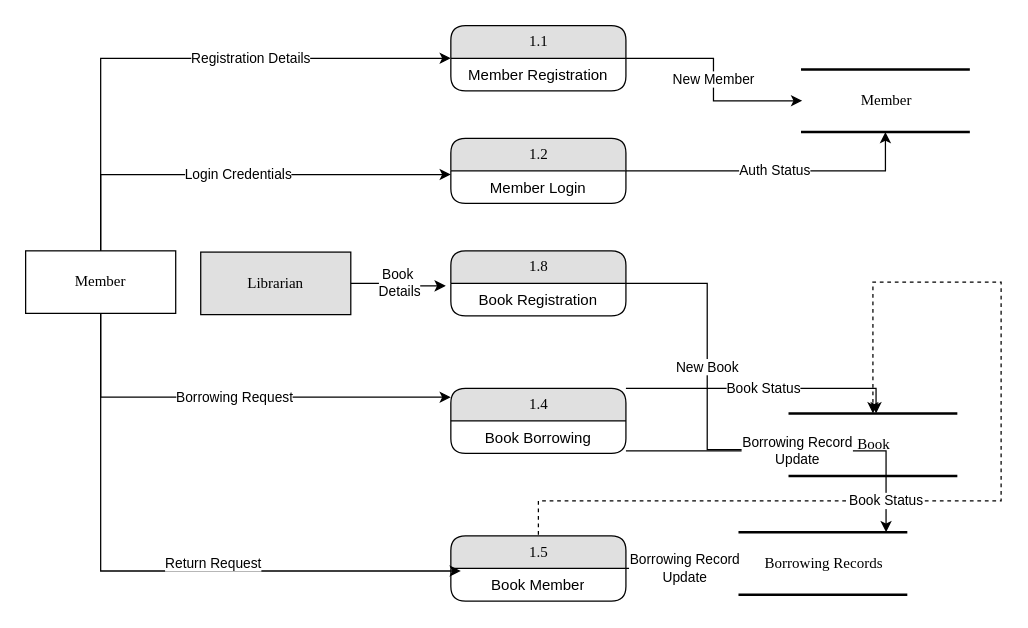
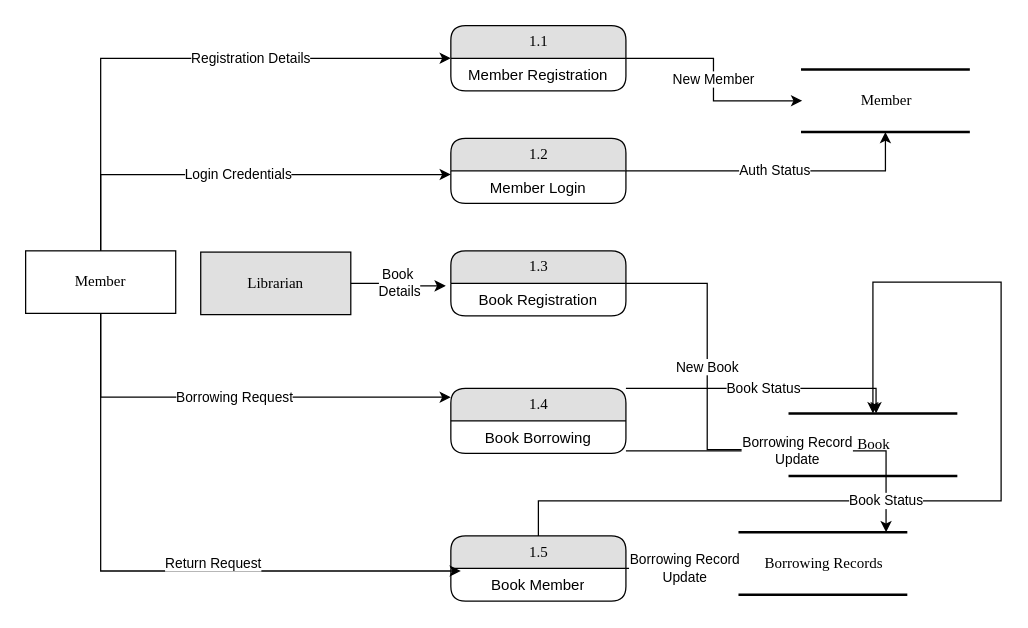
node "1.8": label "1.8" -> "1.3"
edge "1.5" -> "Book": style dashed -> solid
